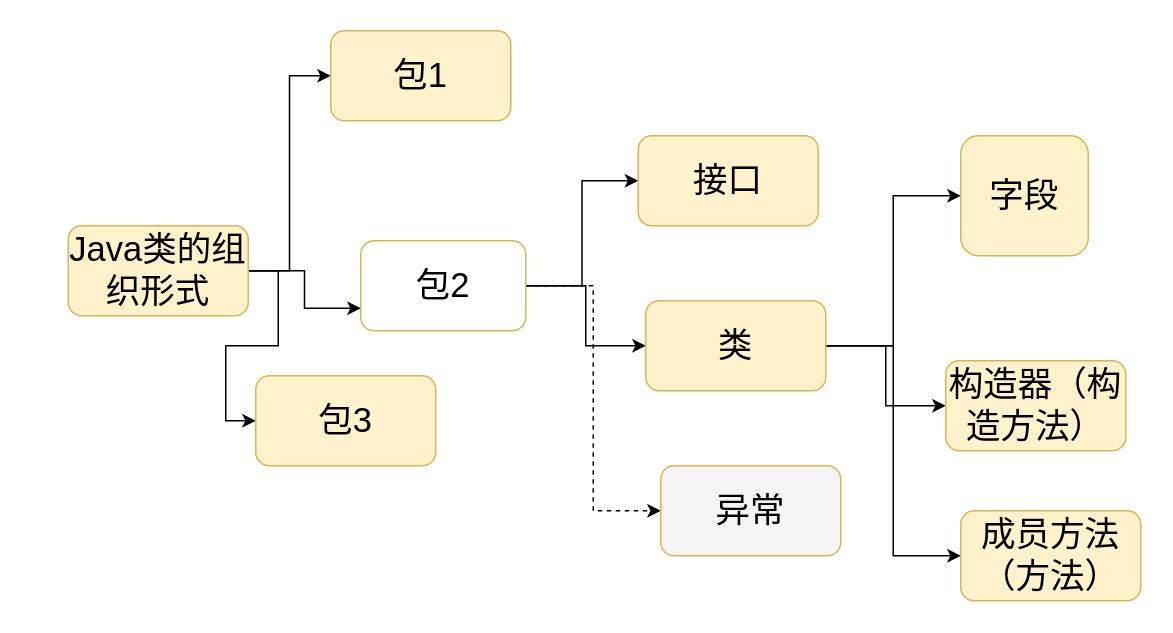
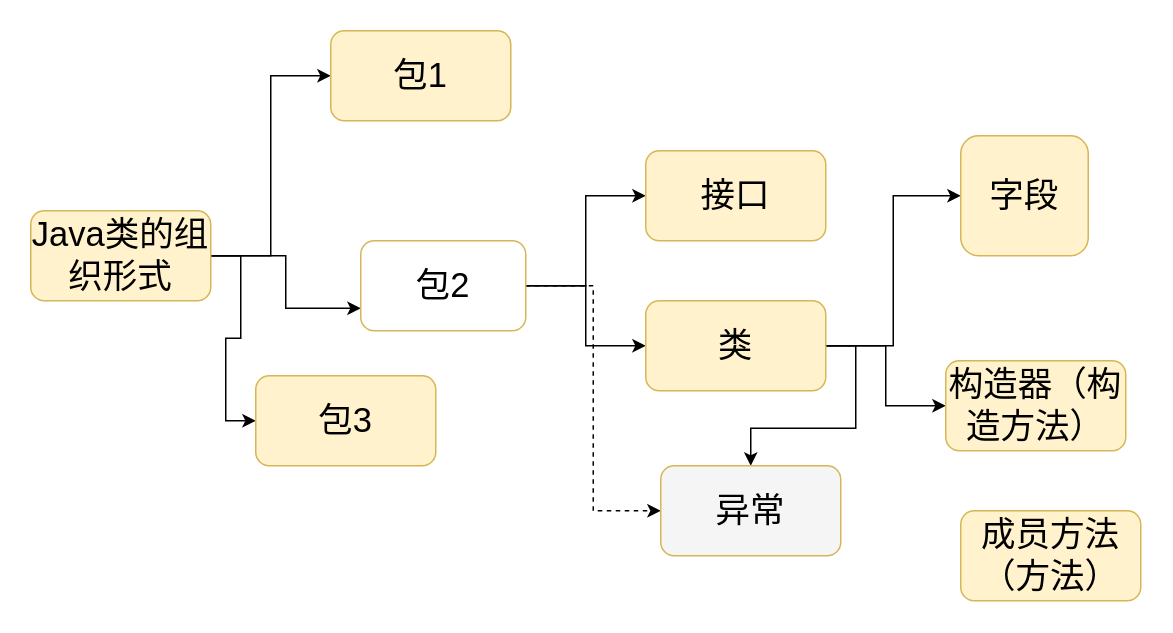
node "接口": moved (728, 181) -> (736, 196)
node "Java类的组织形式": moved (158, 271) -> (121, 256)
edge "类" -> "成员方法（方法）": now "类" -> "异常"
